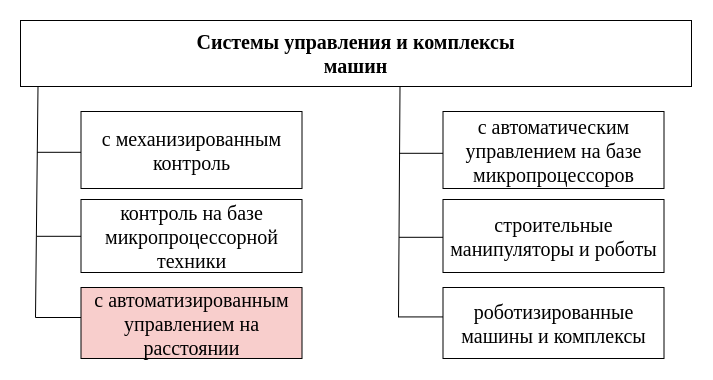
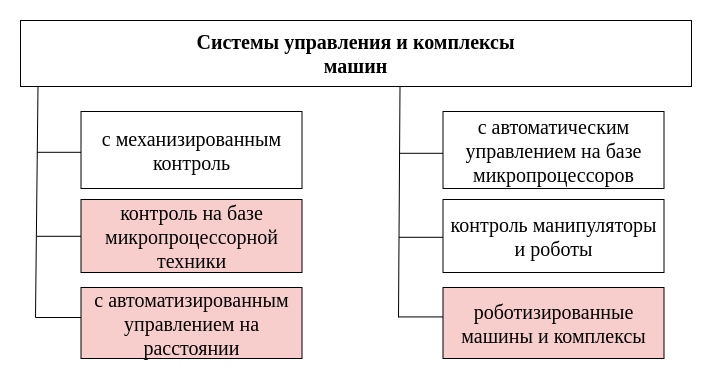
node "контроль на базе микропроцессорной техники": fillcolor #ffffff -> #f8cecc
node "строительные манипуляторы и роботы": label "строительные манипуляторы и роботы" -> "контроль манипуляторы и роботы"
node "роботизированные машины и комплексы": fillcolor #ffffff -> #f8cecc
